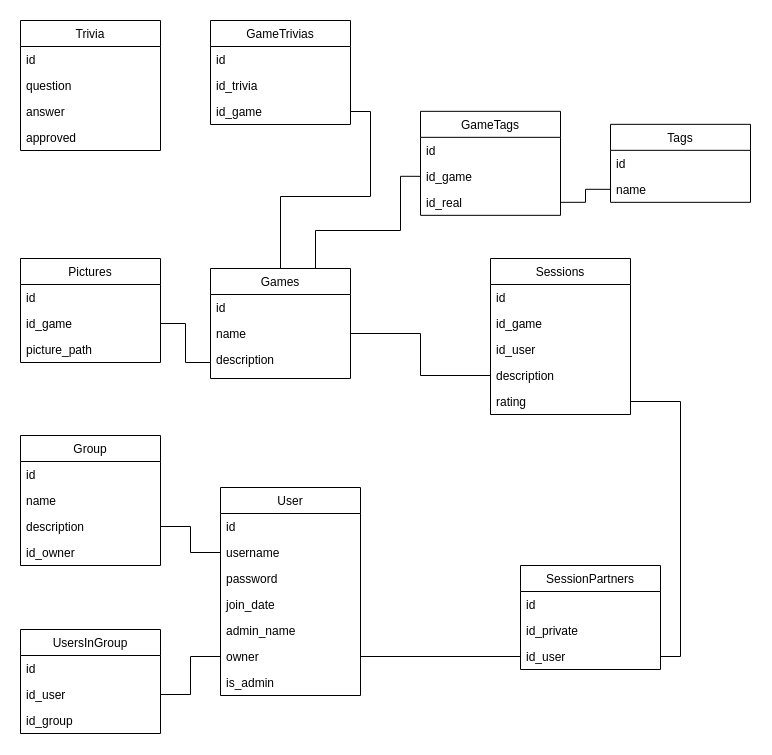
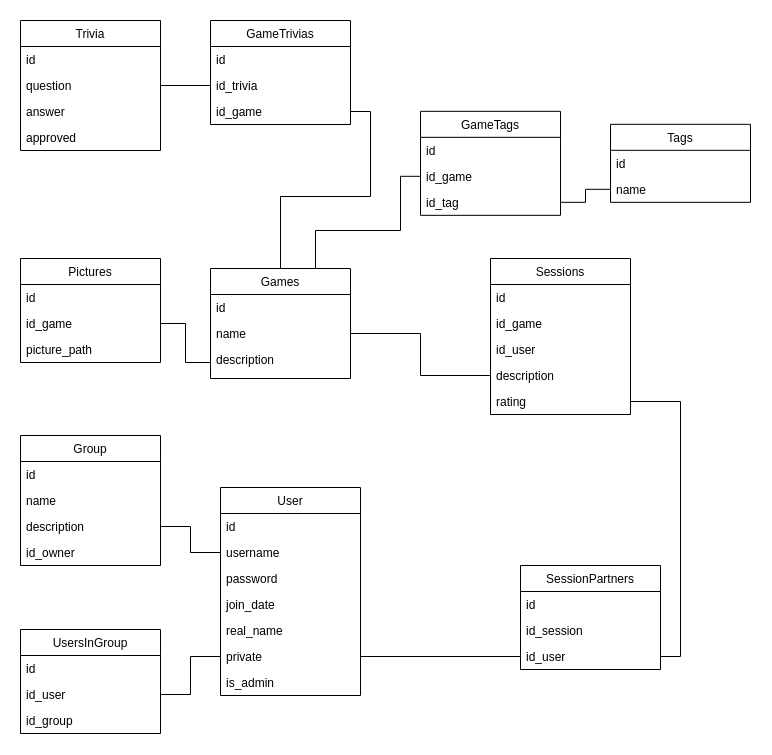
edge "question" -- "id_trivia": added
node "id_real": label "id_real" -> "id_tag"
node "admin_name": label "admin_name" -> "real_name"
node "id_private": label "id_private" -> "id_session"
node "owner": label "owner" -> "private"
